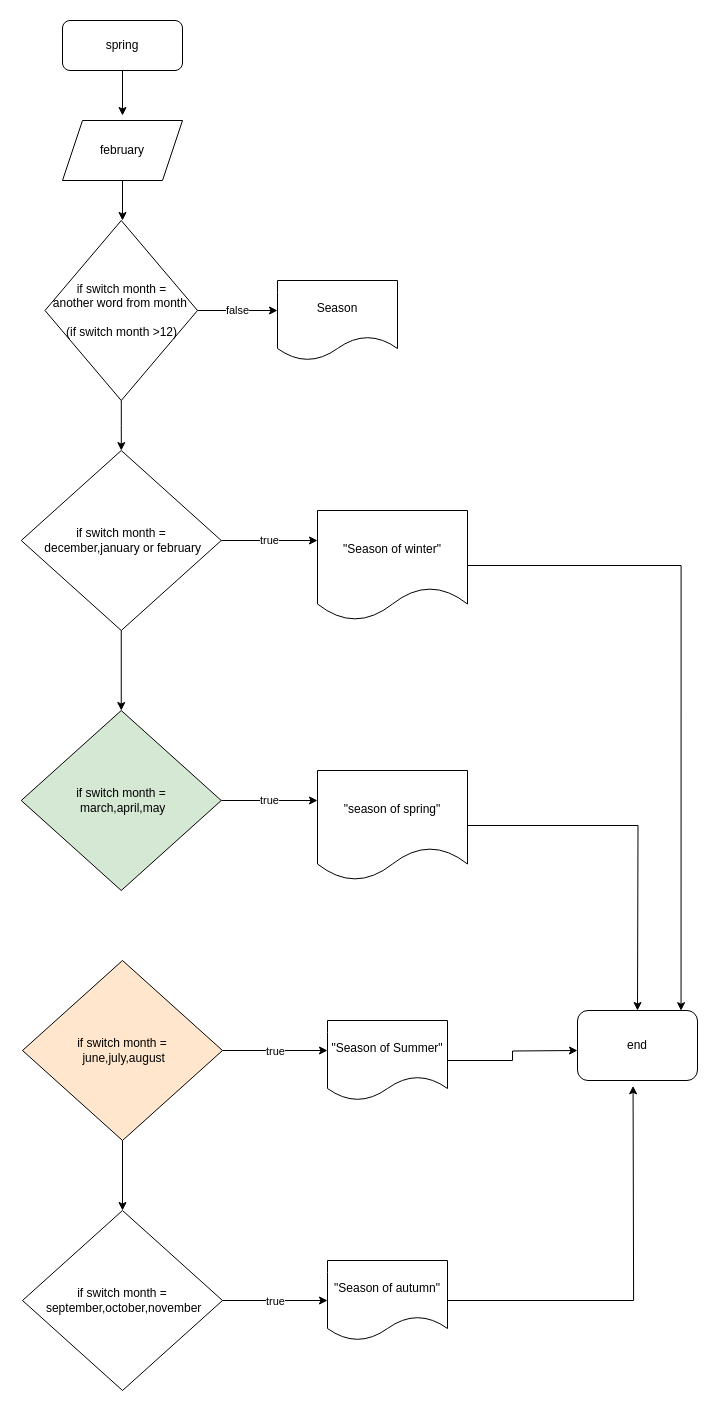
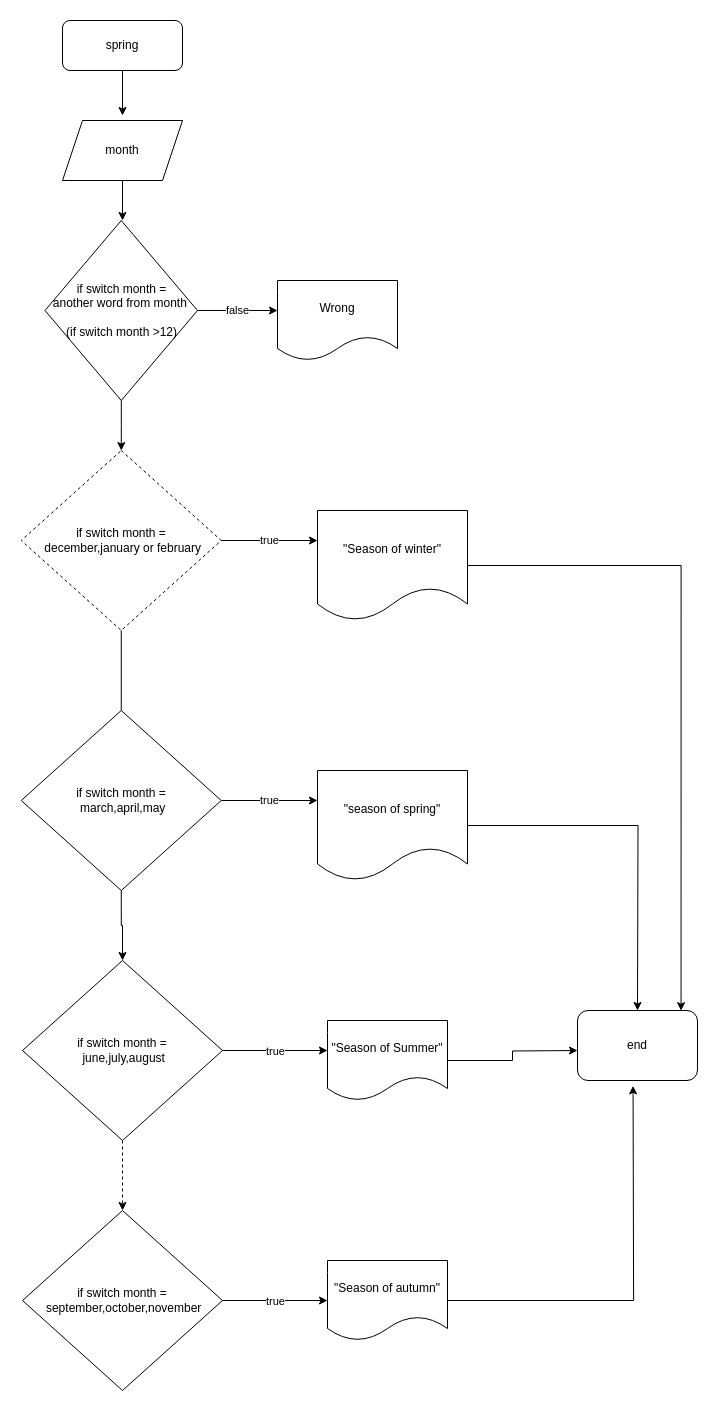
node "february": label "february" -> "month"
node "Season": label "Season" -> "Wrong"
node "if switch month = december,january or february": style solid -> dashed
edge "if switch month = december,january or february" -> "if switch month = march,april,may": arrowhead classic -> none
node "if switch month = march,april,may": fillcolor #d5e8d4 -> #ffffff
edge "if switch month = march,april,may" -> "if switch month = june,july,august": added
node "if switch month = june,july,august": fillcolor #ffe6cc -> #ffffff
edge "if switch month = june,july,august" -> "if switch month = september,october,november": style solid -> dashed
